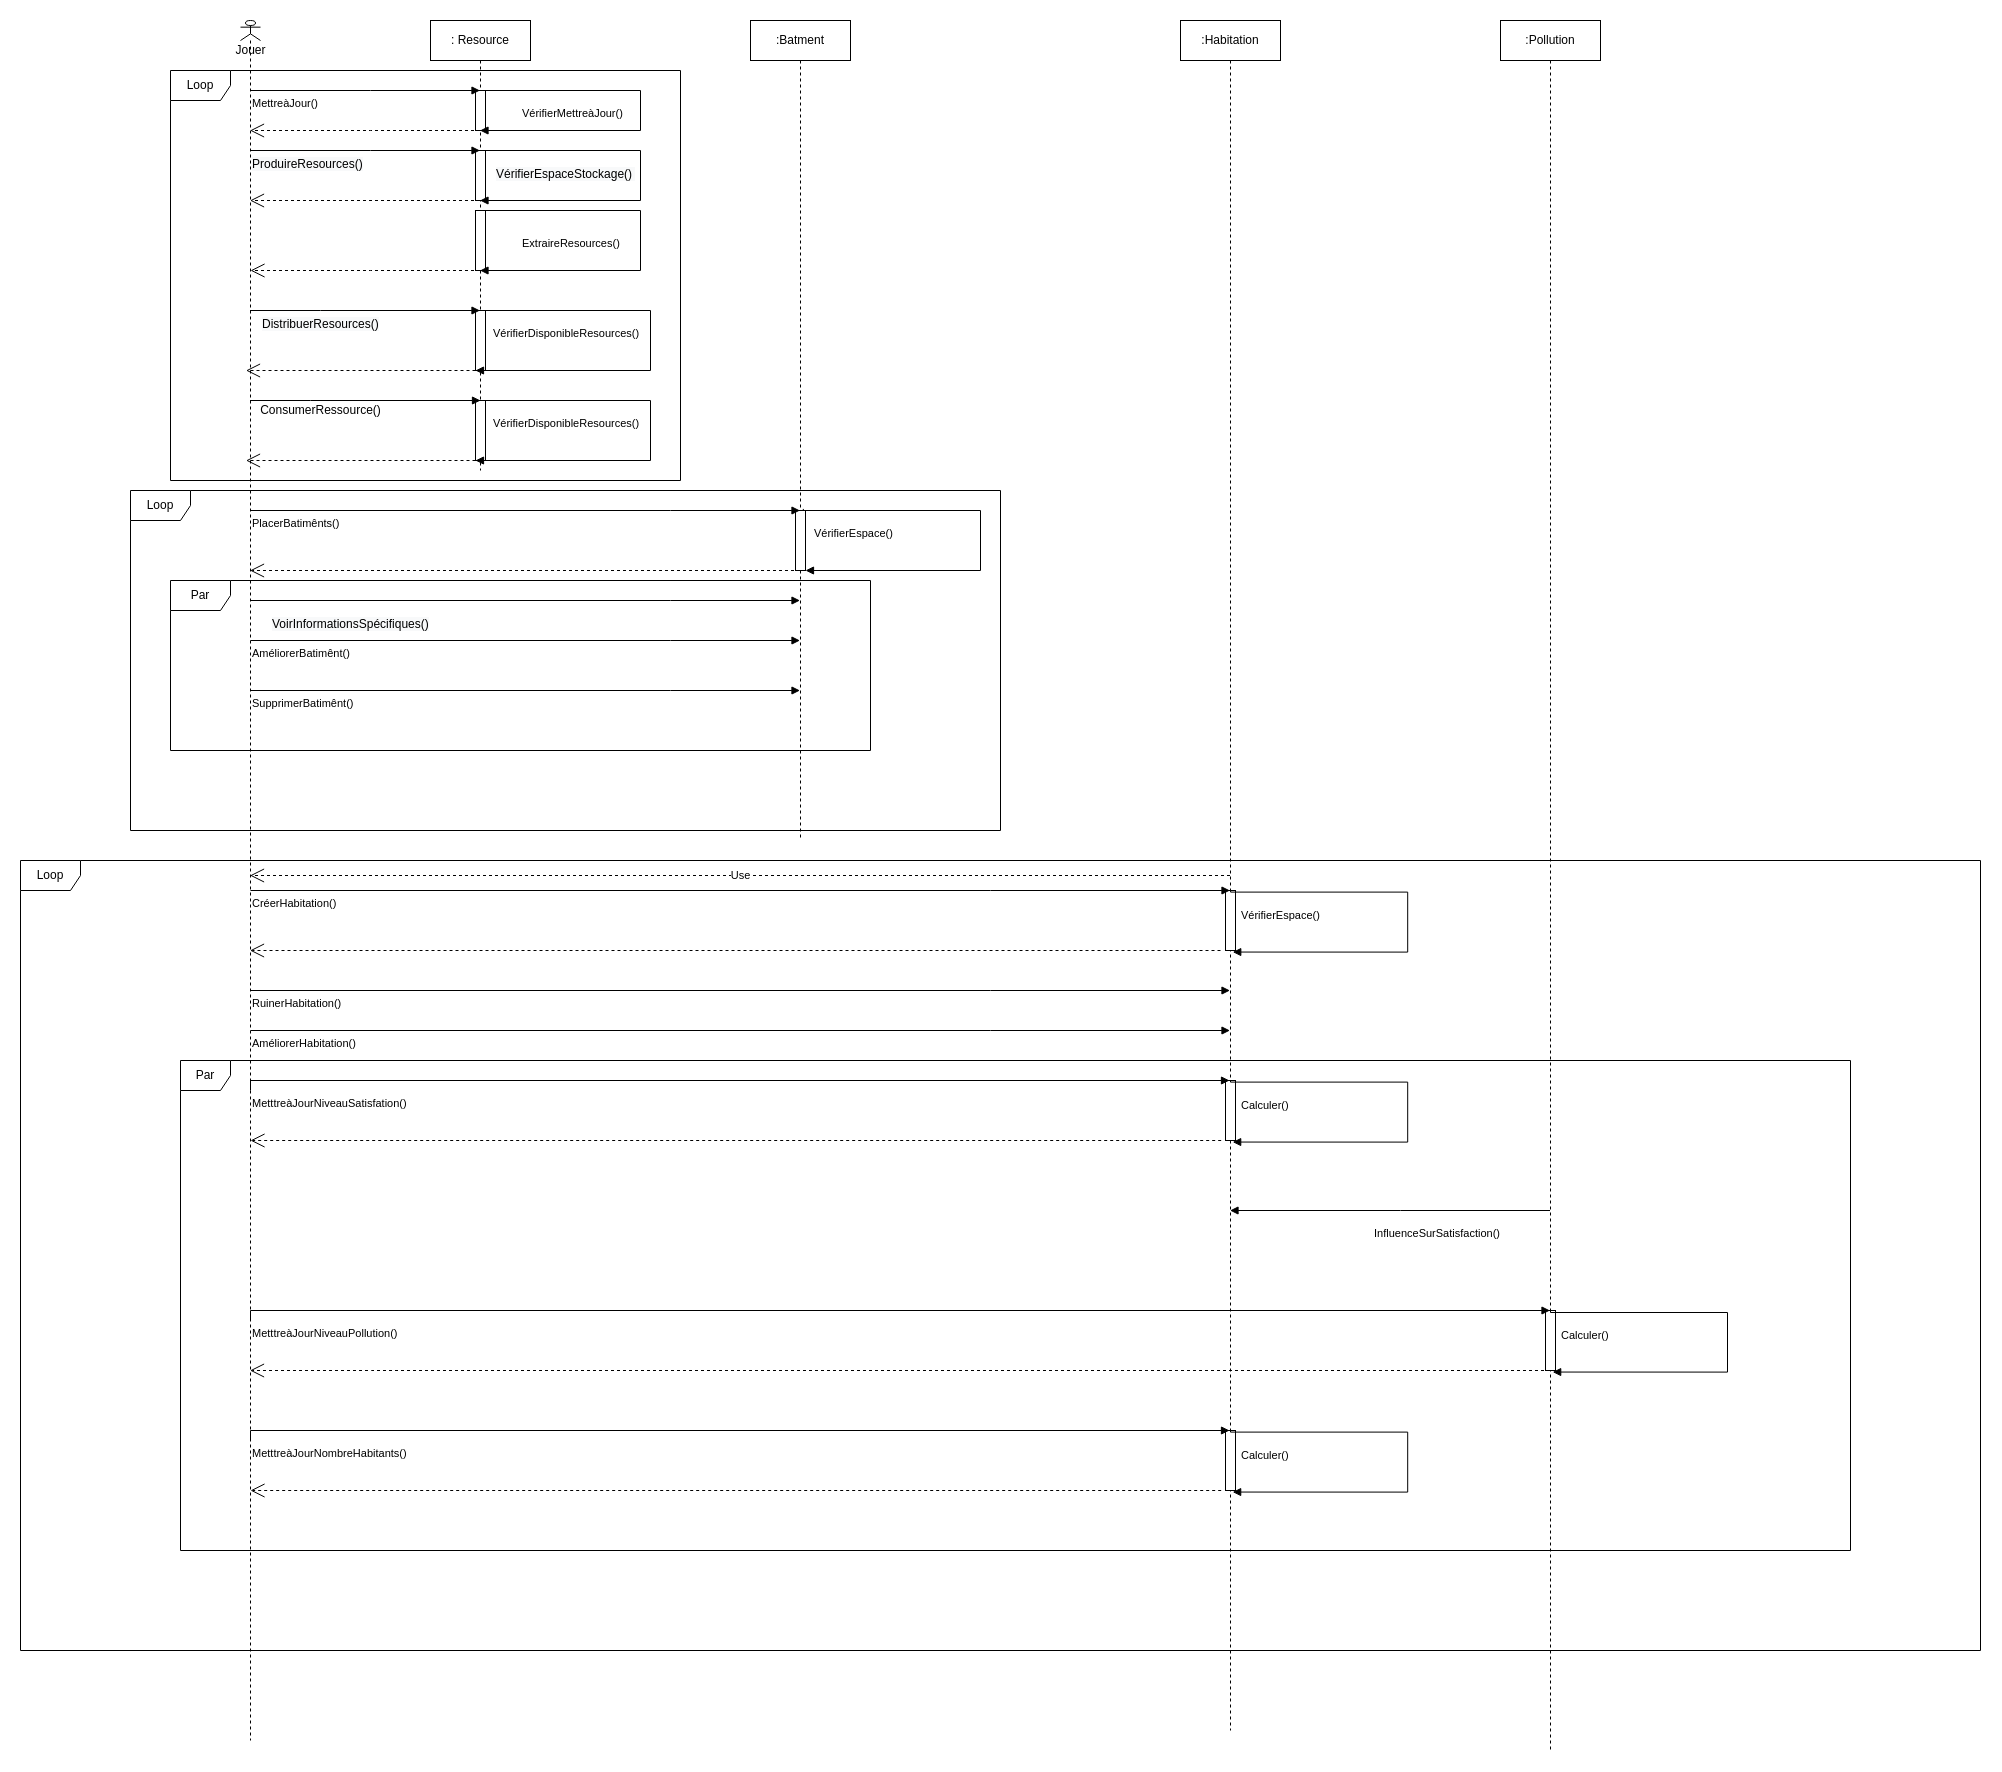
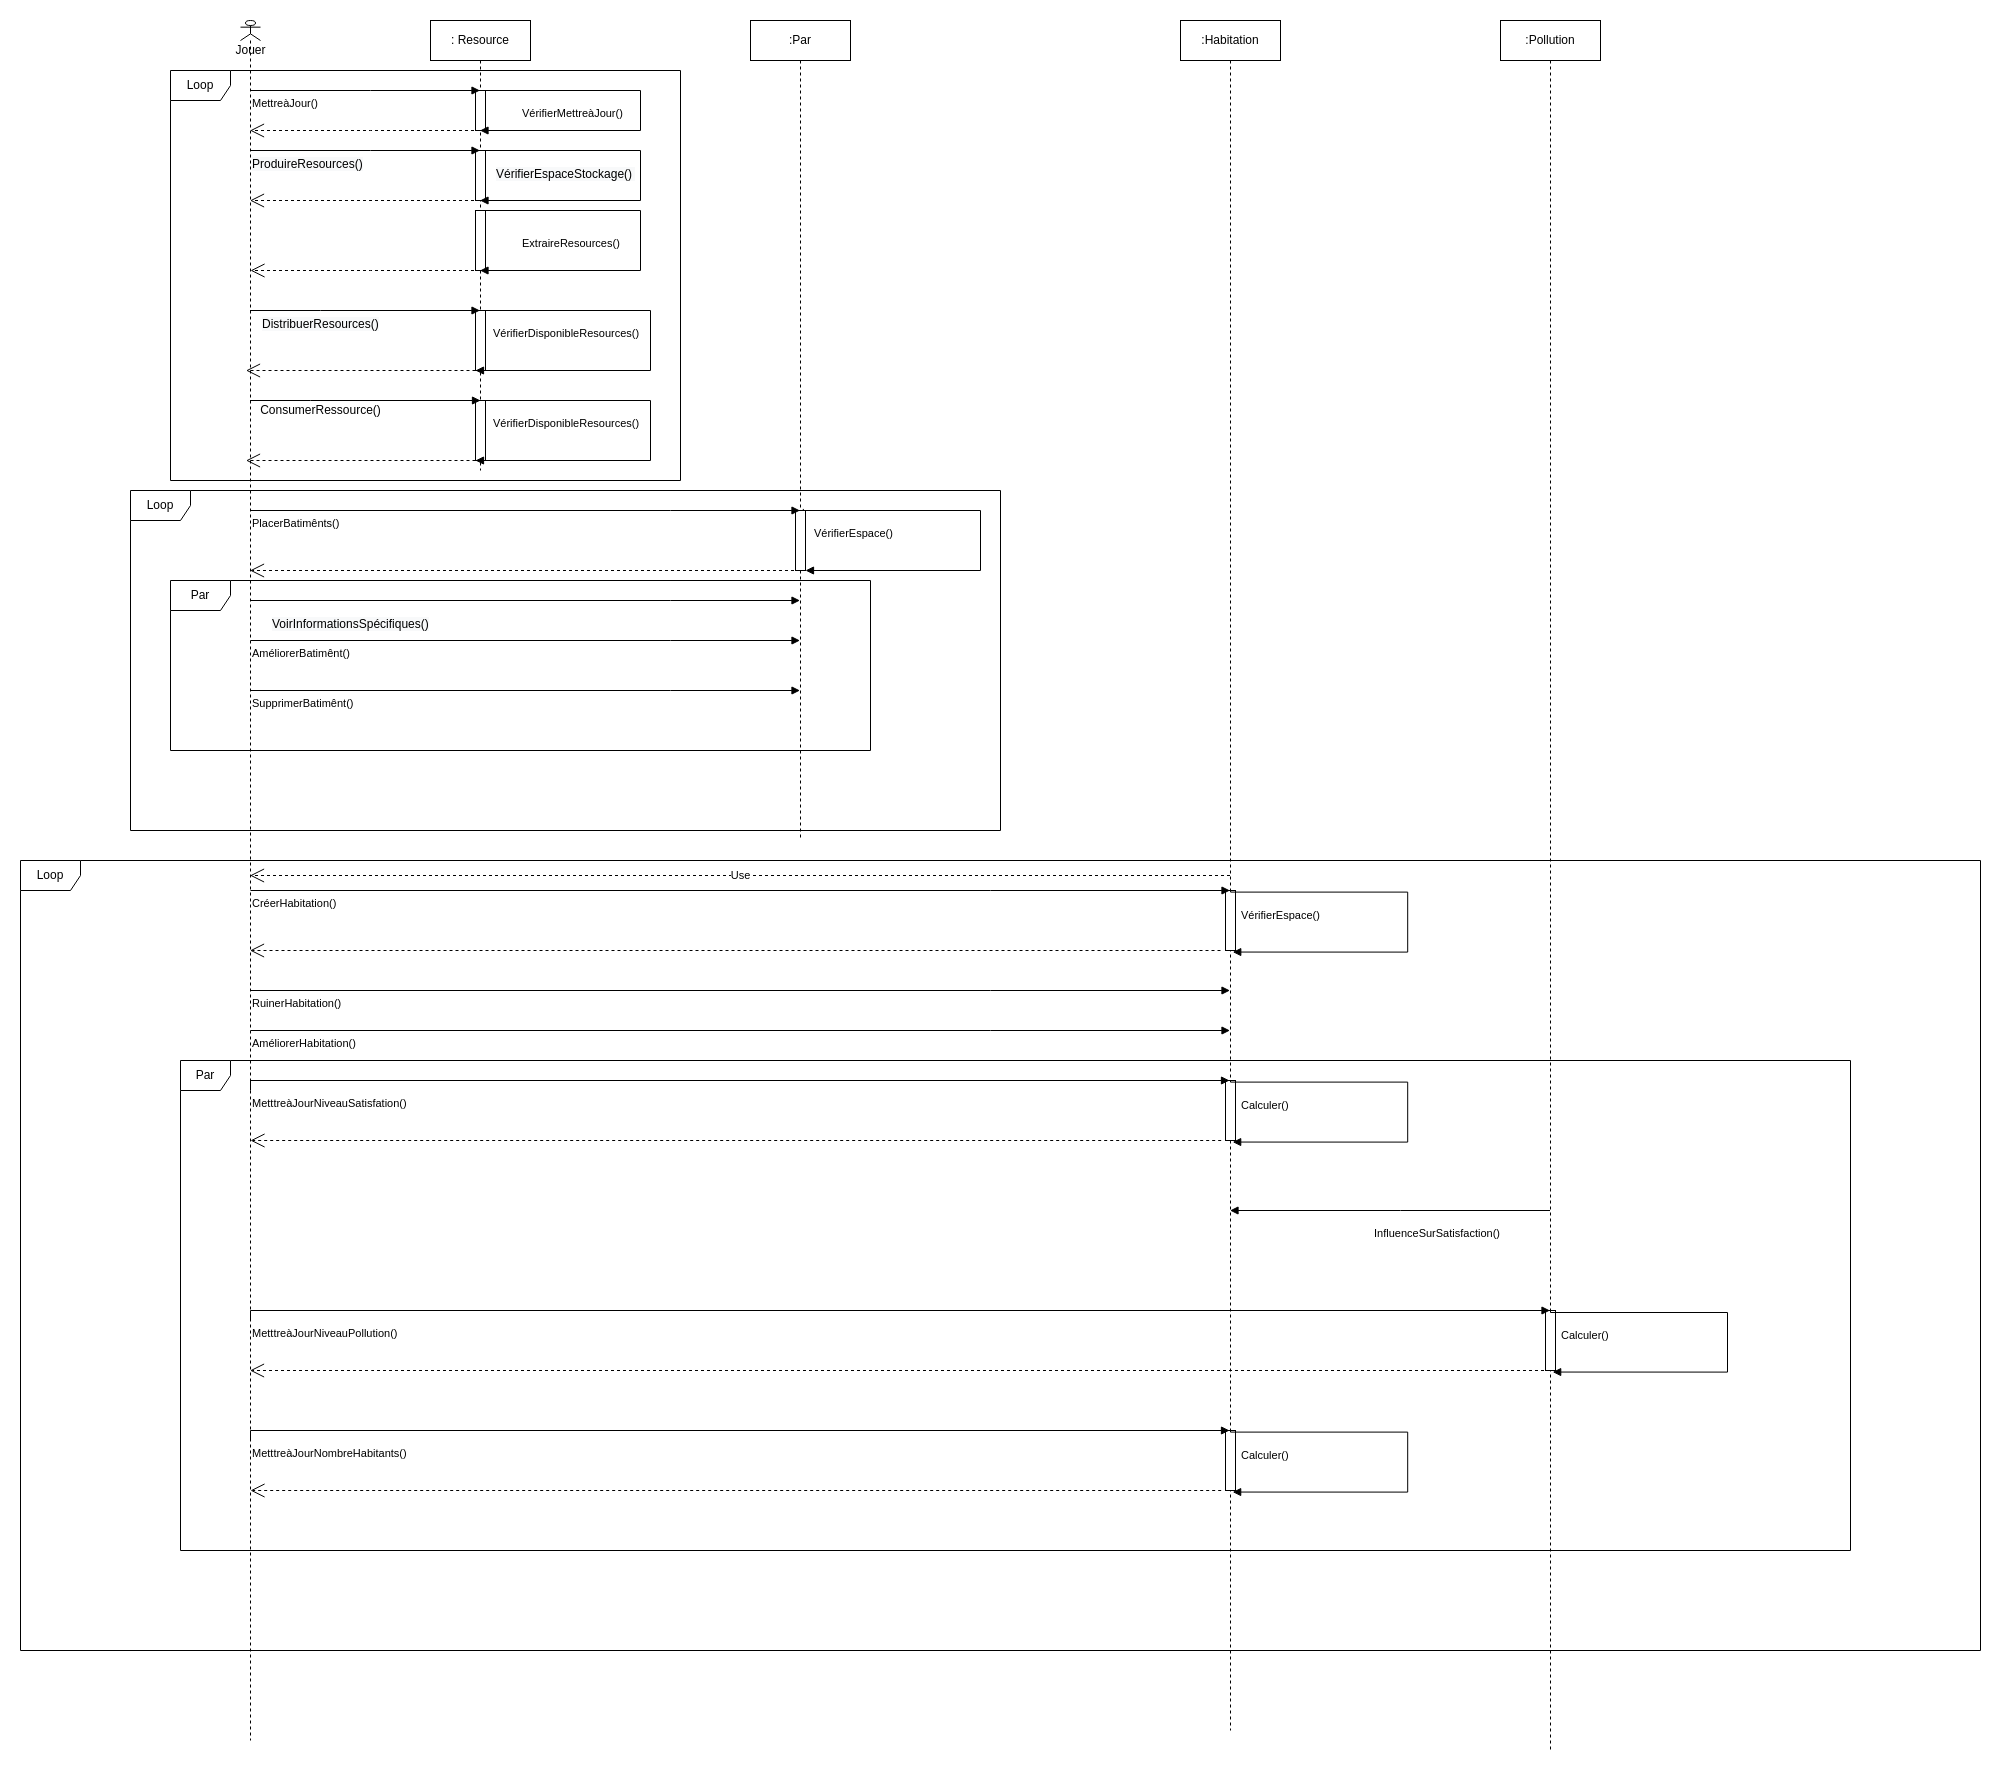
node ":Batment": label ":Batment" -> ":Par"
